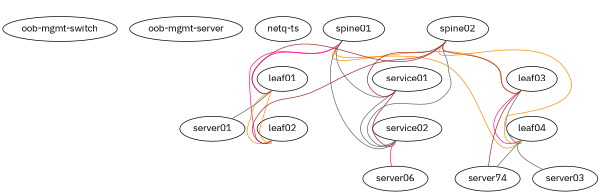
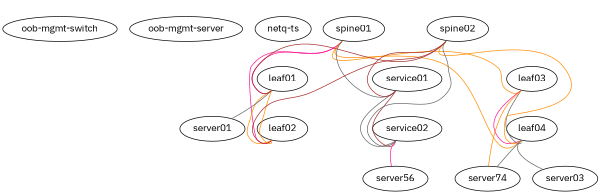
edge "spine02" -- "leaf03": removed
edge "spine01" -- "service02": removed
edge "leaf03" -- "server74": color brown -> darkorange
node "server06": label "server06" -> "server56"
